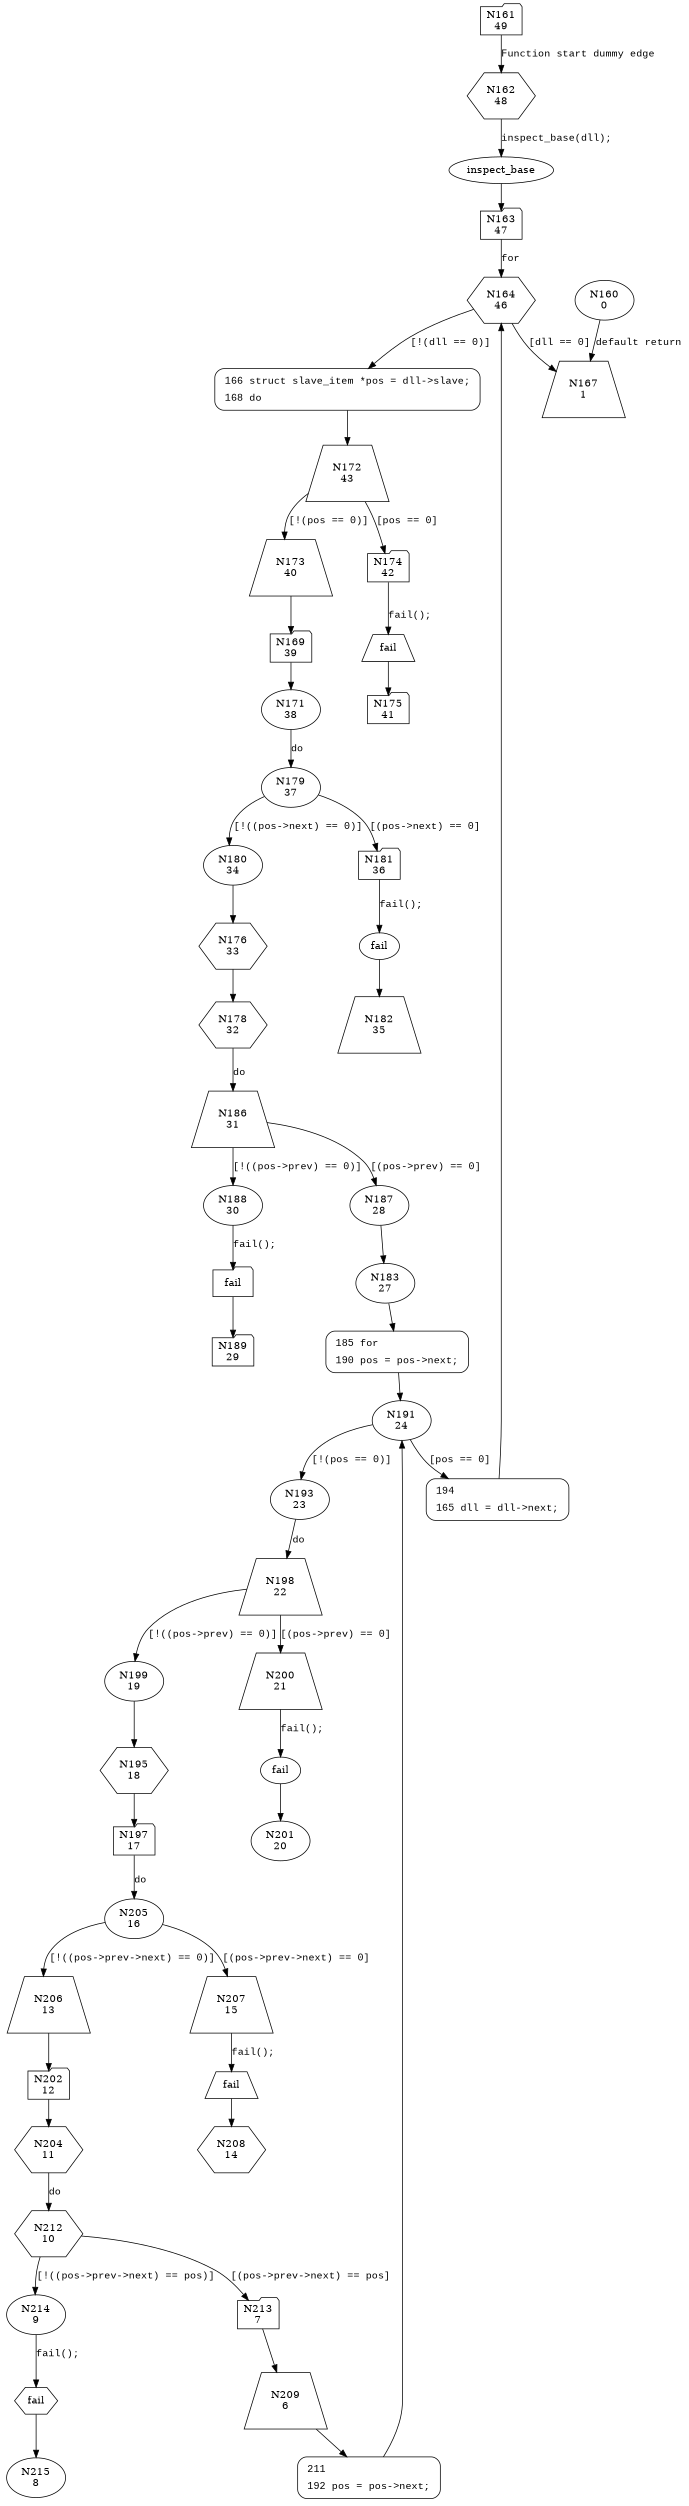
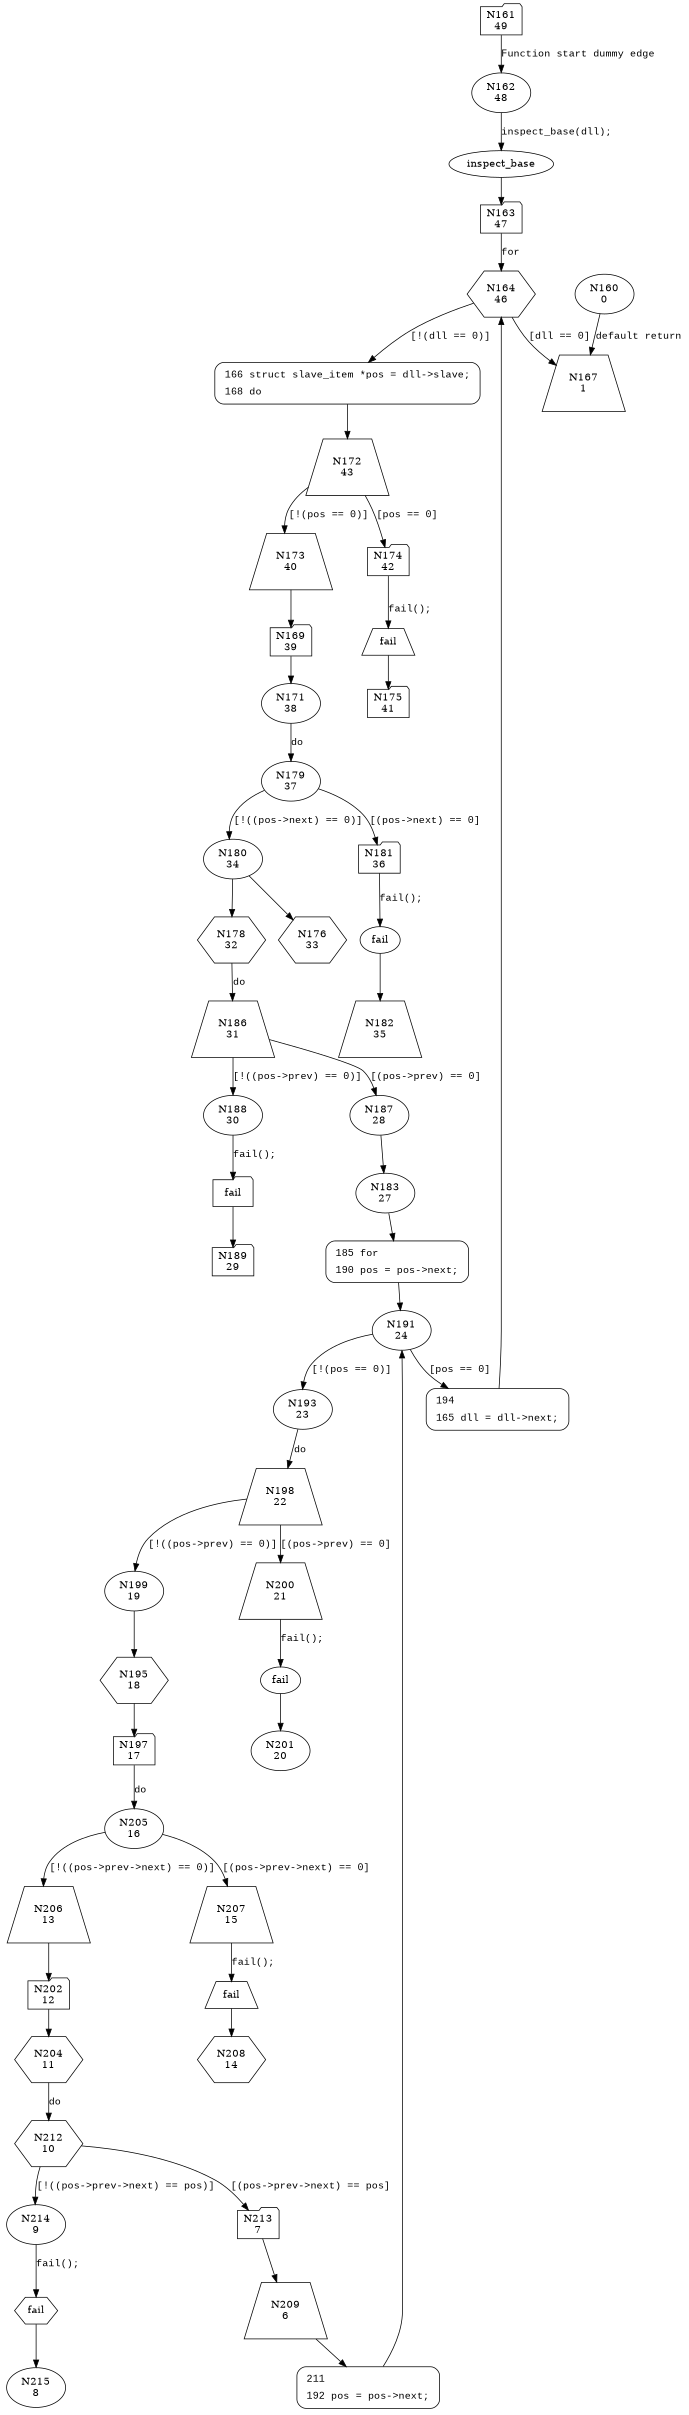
node "N162 48": shape hexagon -> ellipse
edge "N176 33" -> "N178 32": now "N180 34" -> "N178 32"
